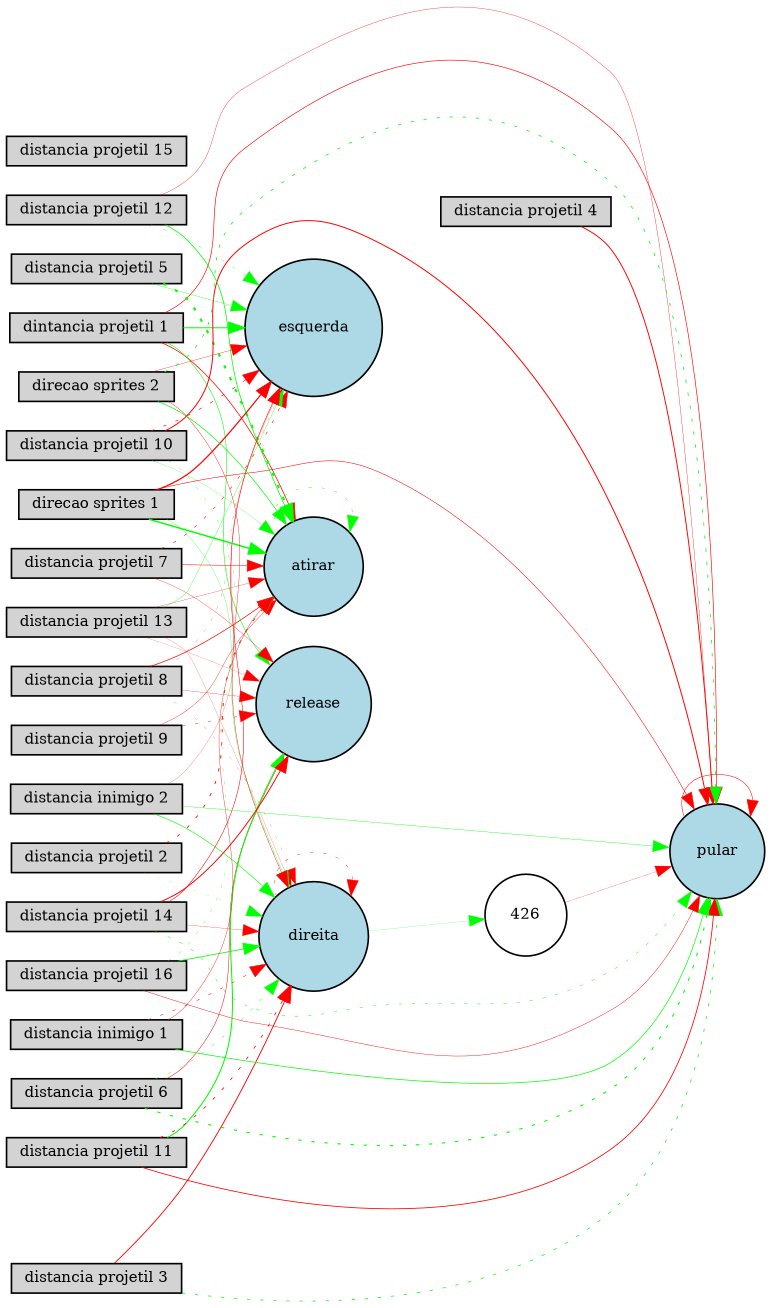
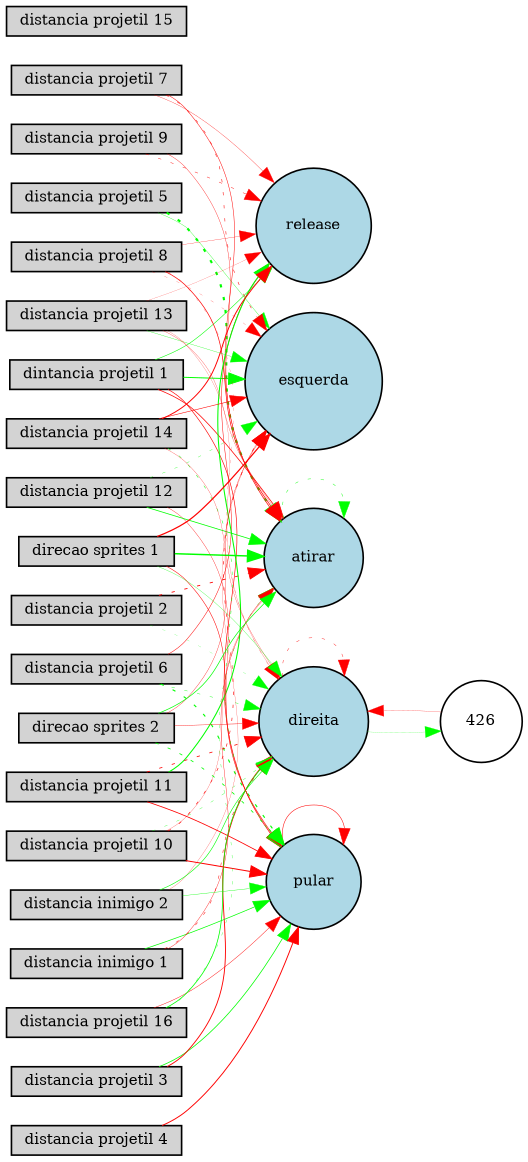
edge "distancia projetil 10" -> "atirar": color green -> red
edge "426" -> "pular": now "426" -> "direita"
edge "distancia projetil 3" -> "pular": style dotted -> solid
